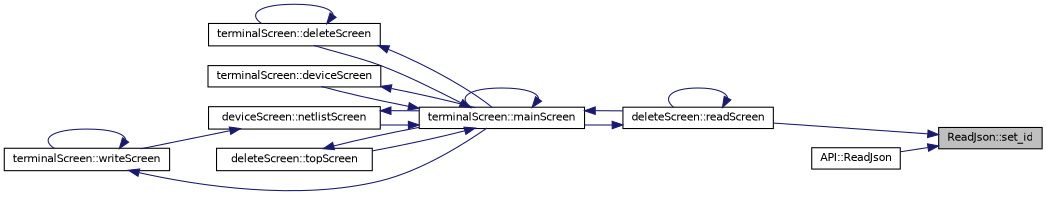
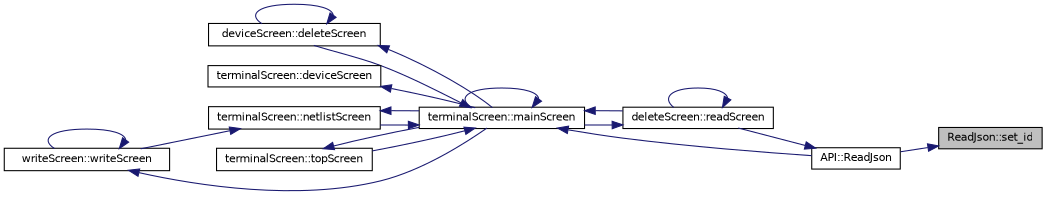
node "terminalScreen::deleteScreen": label "terminalScreen::deleteScreen" -> "deviceScreen::deleteScreen"
edge "terminalScreen::deviceScreen" -> "terminalScreen::mainScreen": now "API::ReadJson" -> "terminalScreen::mainScreen"
node "deviceScreen::netlistScreen": label "deviceScreen::netlistScreen" -> "terminalScreen::netlistScreen"
edge "deleteScreen::readScreen" -> "ReadJson::set_id": now "deleteScreen::readScreen" -> "API::ReadJson"
node "terminalScreen::writeScreen": label "terminalScreen::writeScreen" -> "writeScreen::writeScreen"
node "deleteScreen::topScreen": label "deleteScreen::topScreen" -> "terminalScreen::topScreen"
